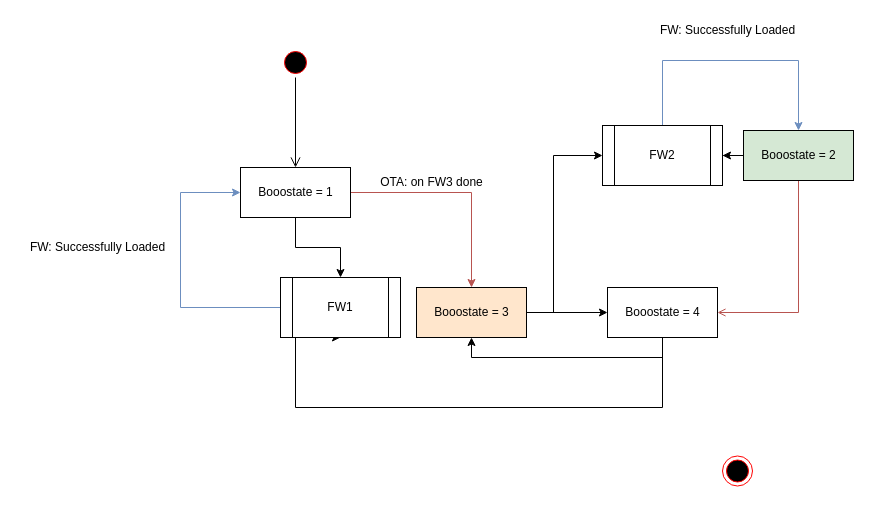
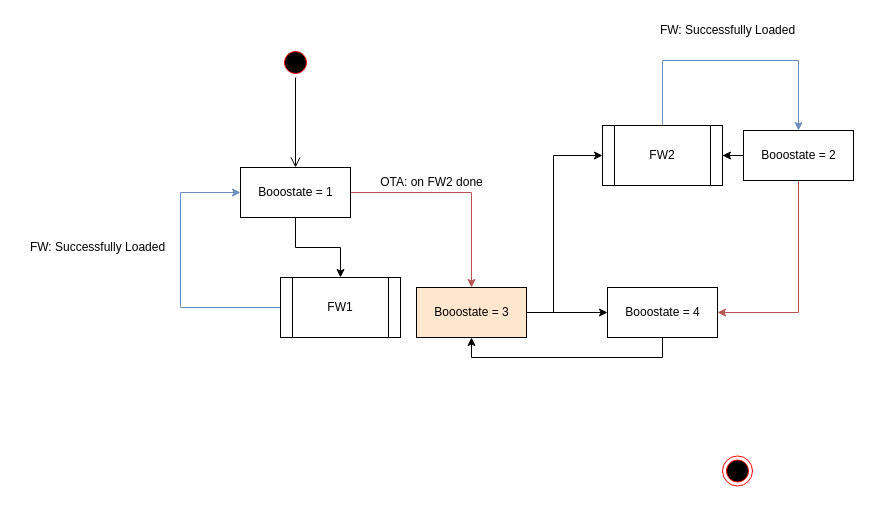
node "Booostate = 2": fillcolor #d5e8d4 -> #ffffff
node "OTA: on FW3 done": label "OTA: on FW3 done" -> "OTA: on FW2 done"
edge "Booostate = 2" -> "Booostate = 4": arrowhead open -> classic
edge "Booostate = 4" -> "FW1": removed
